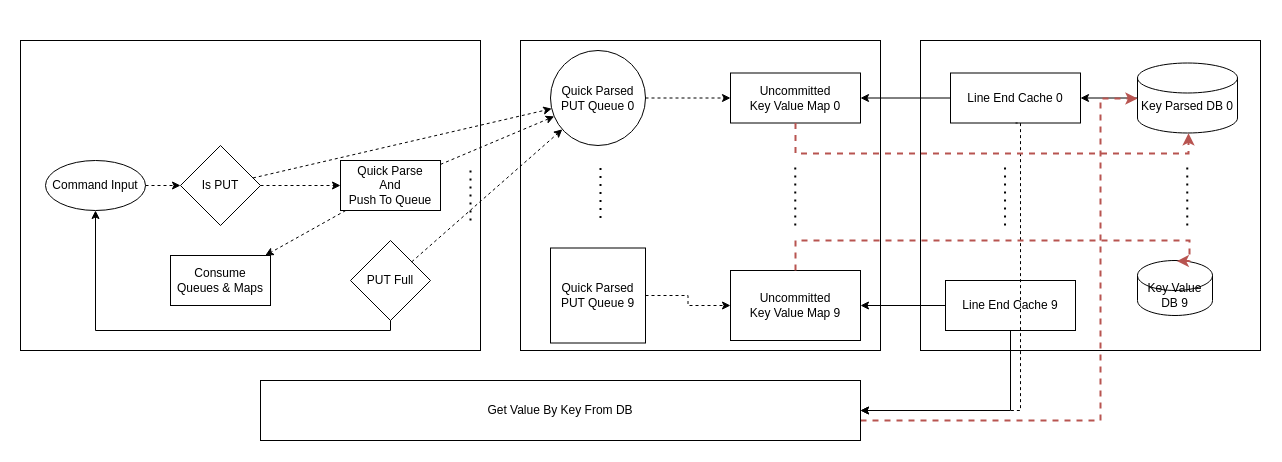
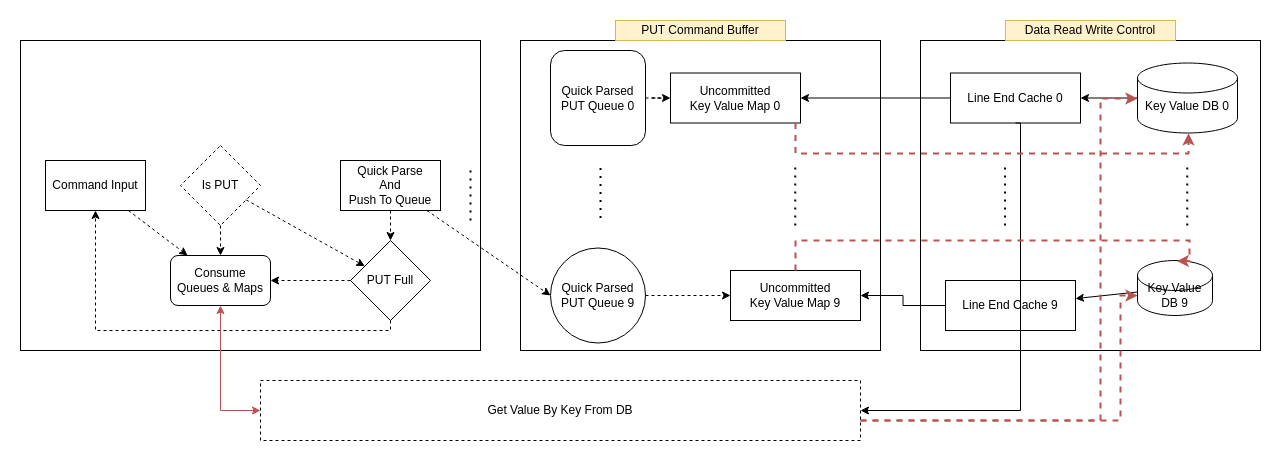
node "PUT Command Buffer": added
node "Data Read Write Control": added
node "Quick Parsed PUT Queue 0": shape ellipse -> rounded rectangle
node "Uncommitted Key Value Map 0": moved (796, 98) -> (736, 98)
node "Key Parsed DB 0": label "Key Parsed DB 0" -> "Key Value DB 0"
edge "Quick Parse And Push To Queue" -> "Quick Parsed PUT Queue 0": removed
edge "Is PUT" -> "Quick Parsed PUT Queue 0": now "Is PUT" -> "Consume Queues & Maps"
node "Command Input": shape ellipse -> rectangle
edge "Command Input" -> "Is PUT": now "Command Input" -> "Consume Queues & Maps"
node "Is PUT": style solid -> dashed
edge "Is PUT" -> "Quick Parse And Push To Queue": now "Is PUT" -> "PUT Full"
edge "PUT Full" -> "Quick Parsed PUT Queue 0": now "PUT Full" -> "Consume Queues & Maps"
edge "Quick Parse And Push To Queue" -> "Consume Queues & Maps": now "Quick Parse And Push To Queue" -> "PUT Full"
edge "Quick Parse And Push To Queue" -> "Quick Parsed PUT Queue 9": added
edge "Line End Cache 0" -> "Get Value By Key From DB": style dashed -> solid
node "Consume Queues & Maps": shape rectangle -> rounded rectangle
edge "Key Value DB 9" -> "Line End Cache 9": added
node "Quick Parsed PUT Queue 9": shape rectangle -> ellipse
node "Uncommitted Key Value Map 9": size 130x70 -> 130x50
edge "PUT Full" -> "Command Input": style solid -> dashed
edge "Get Value By Key From DB" -> "Key Value DB 9": added
edge "Line End Cache 9" -> "Get Value By Key From DB": removed
edge "Consume Queues & Maps" -- "Get Value By Key From DB": added
node "Get Value By Key From DB": style solid -> dashed
